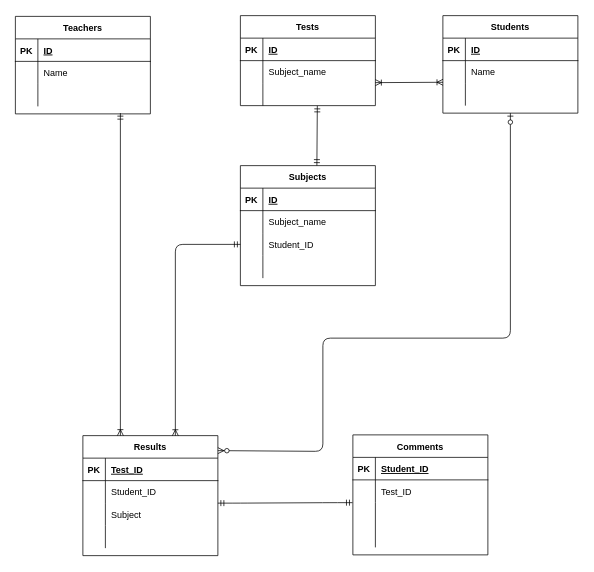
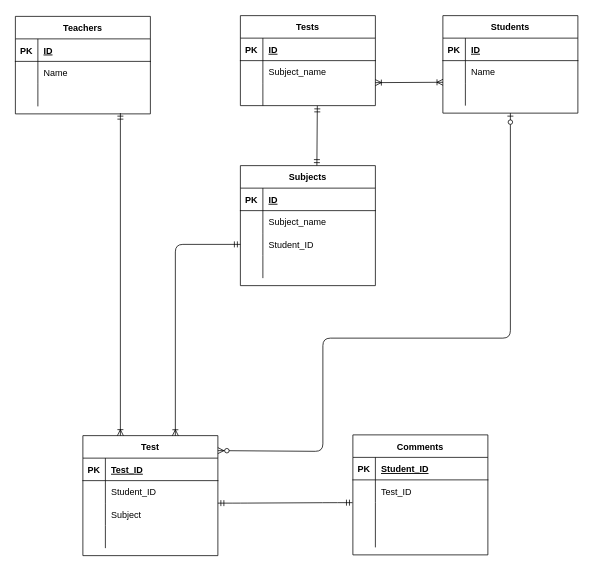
node "Results": label "Results" -> "Test"
